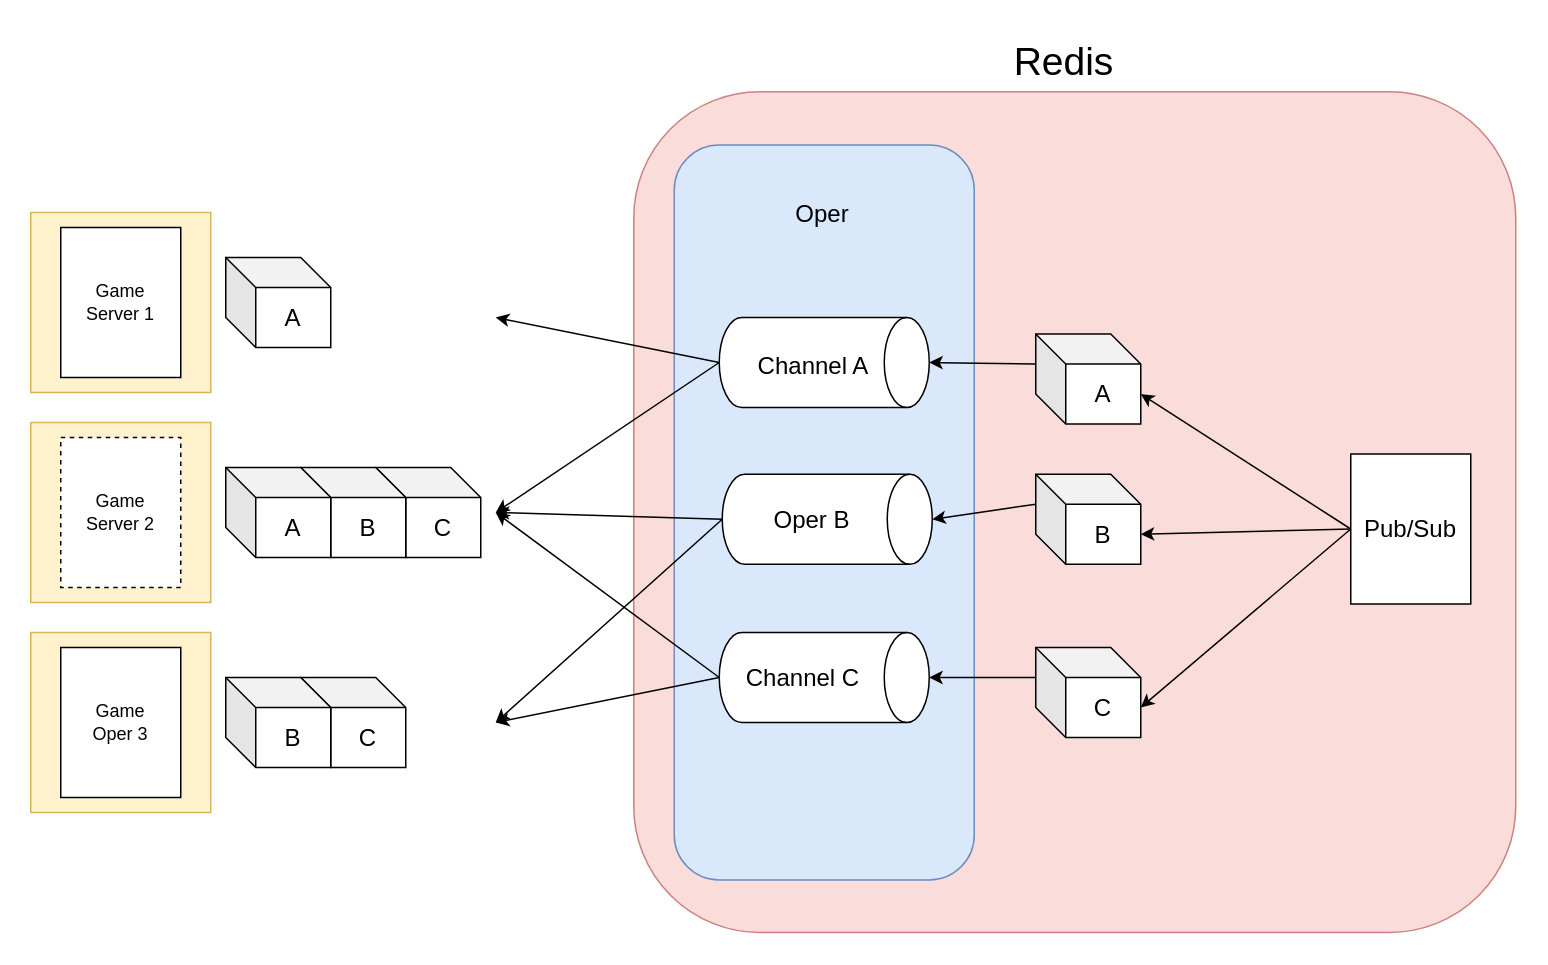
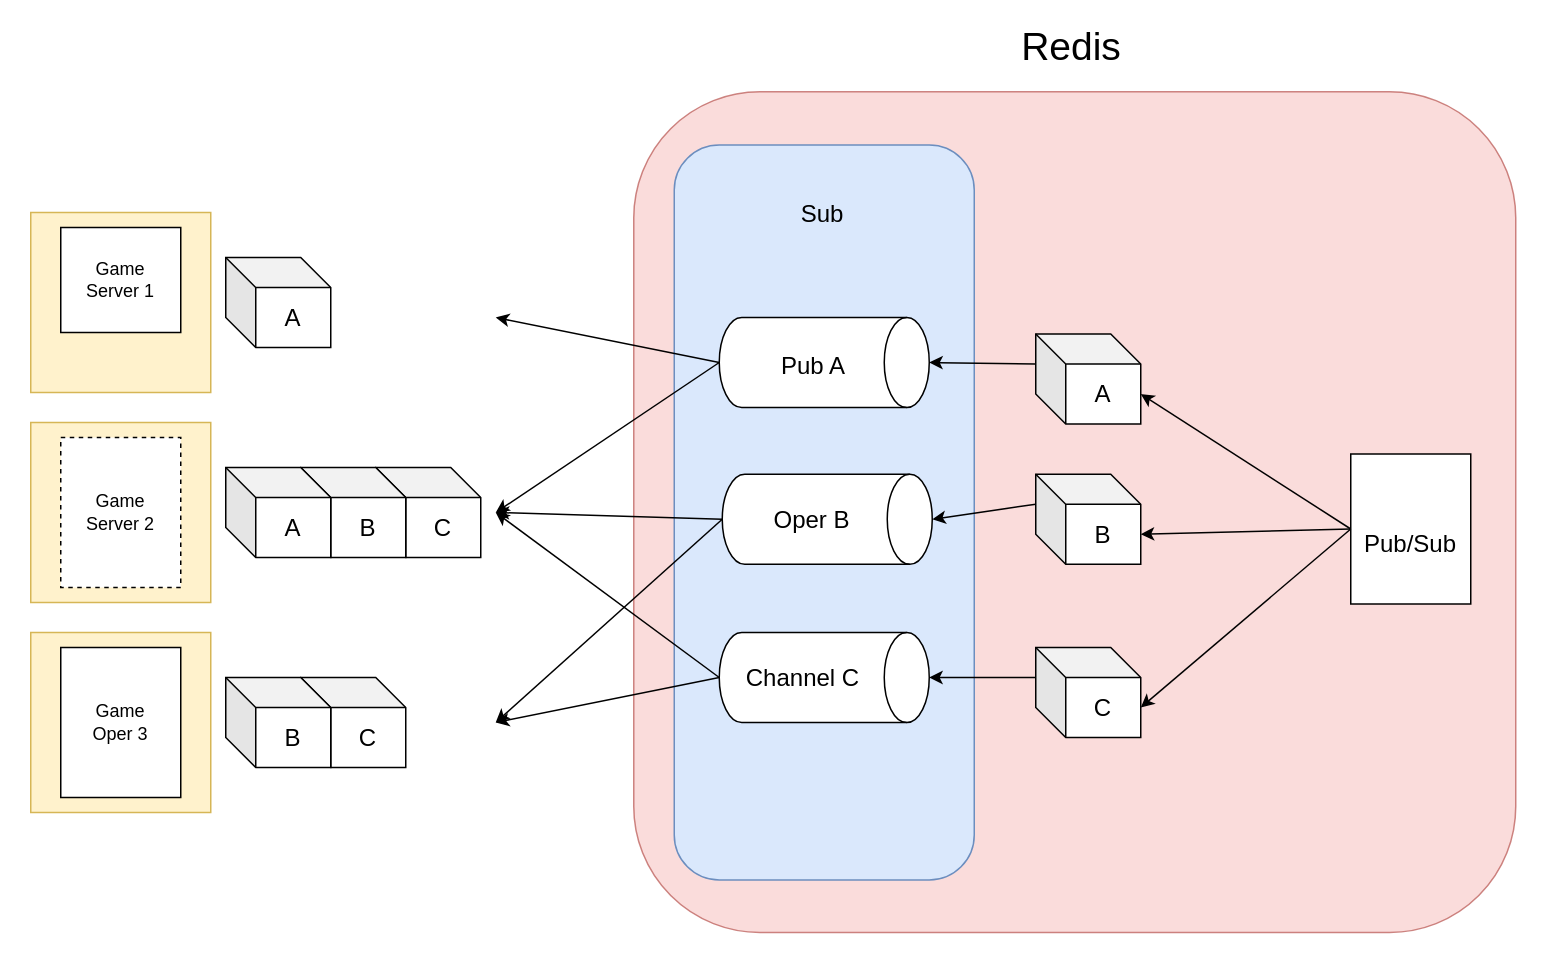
node "Redis": moved (1064, 62) -> (1072, 47)
node "Oper": label "Oper" -> "Sub"
node "Game Server 1": size 120x150 -> 120x105
node "Channel A": label "Channel A" -> "Pub A"
node "Pub/Sub": moved (1411, 529) -> (1411, 544)
